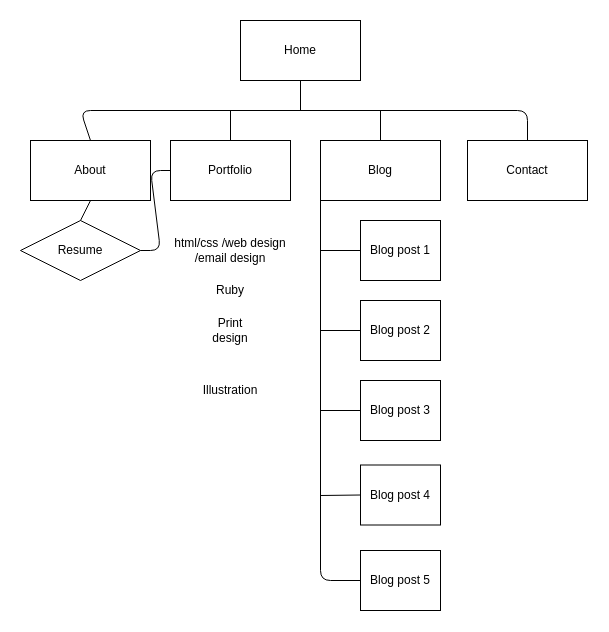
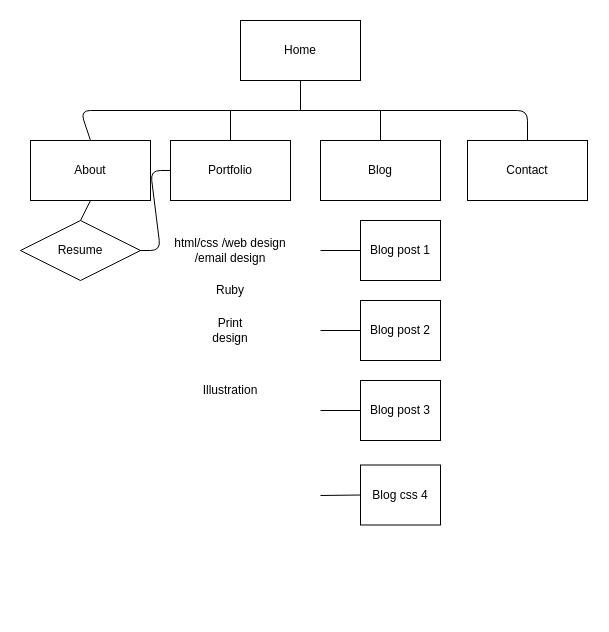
edge "Blog" -- "Blog post 5": removed
node "Blog post 4": label "Blog post 4" -> "Blog css 4"
node "Blog post 5": removed
